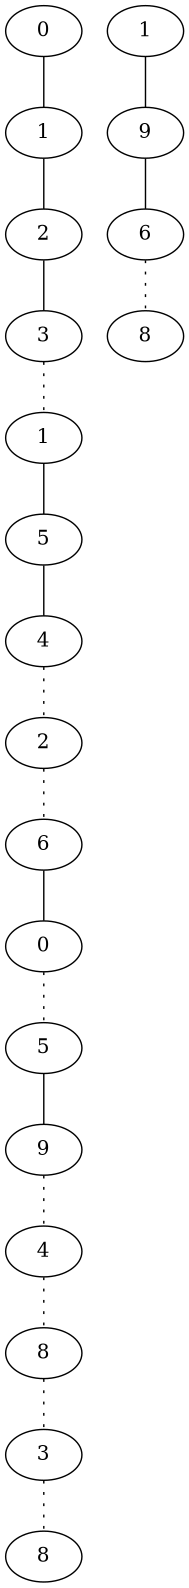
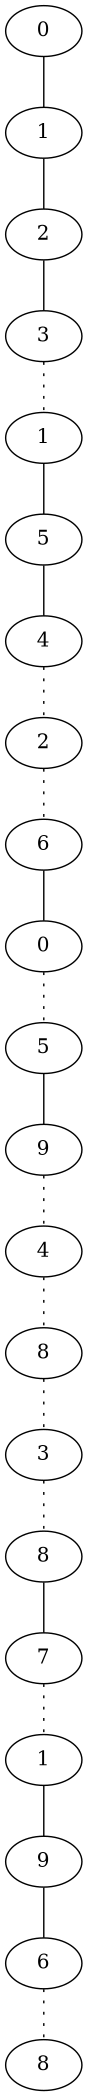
node "7": added
